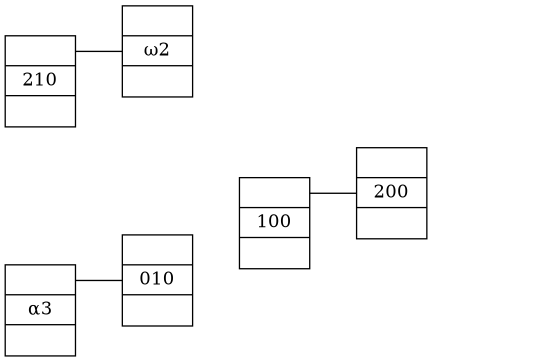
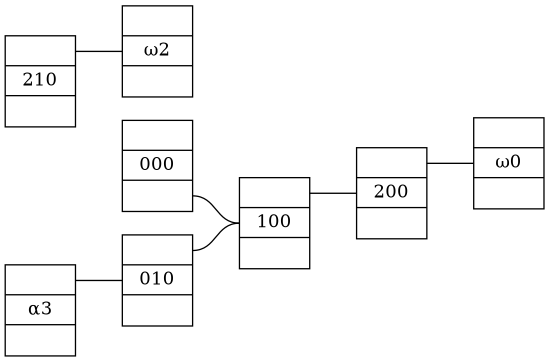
node "ω0": added
node "000": added
edge "100" -- "010": added
